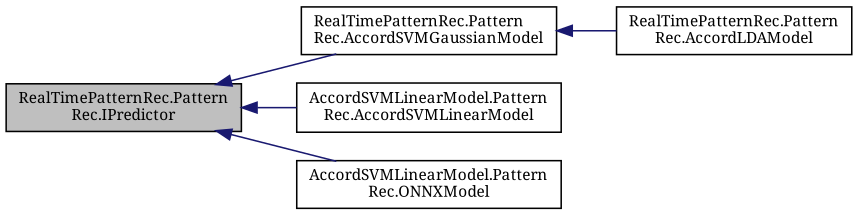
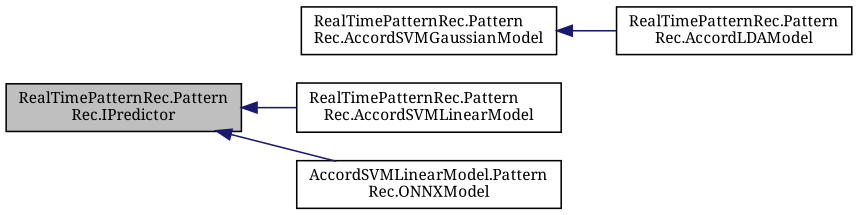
edge "RealTimePatternRec.Pattern Rec.AccordSVMGaussianModel" -> "RealTimePatternRec.Pattern Rec.IPredictor": removed
node "AccordSVMLinearModel.Pattern Rec.AccordSVMLinearModel": label "AccordSVMLinearModel.Pattern Rec.AccordSVMLinearModel" -> "RealTimePatternRec.Pattern Rec.AccordSVMLinearModel"
